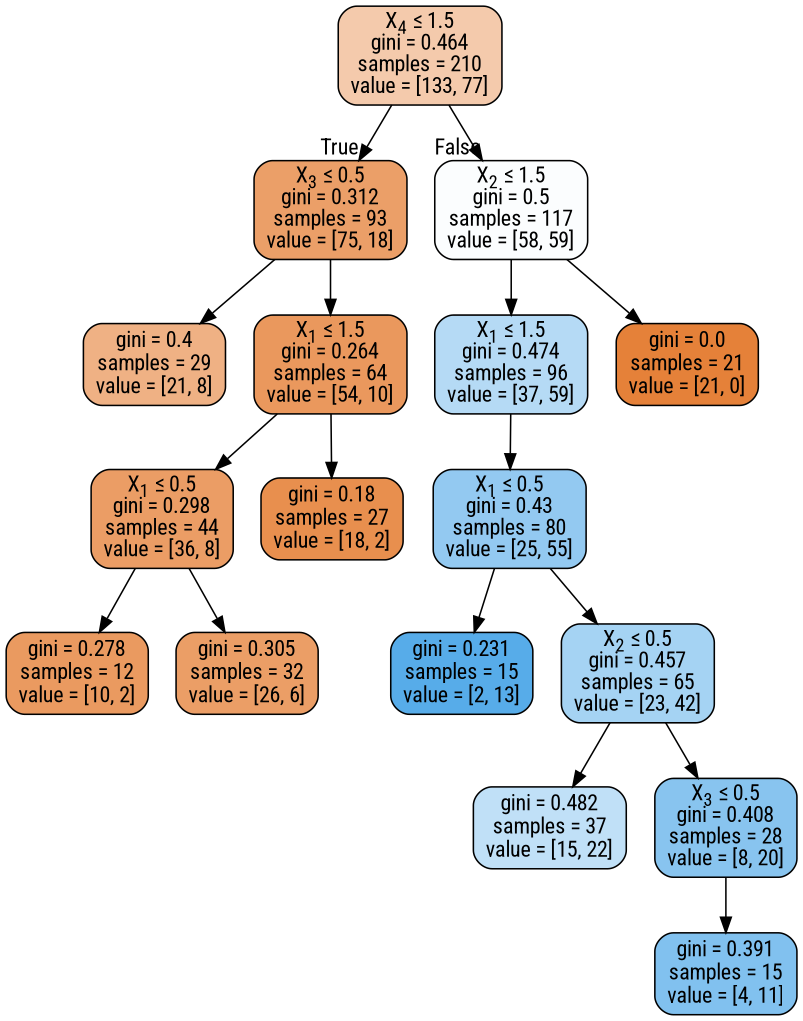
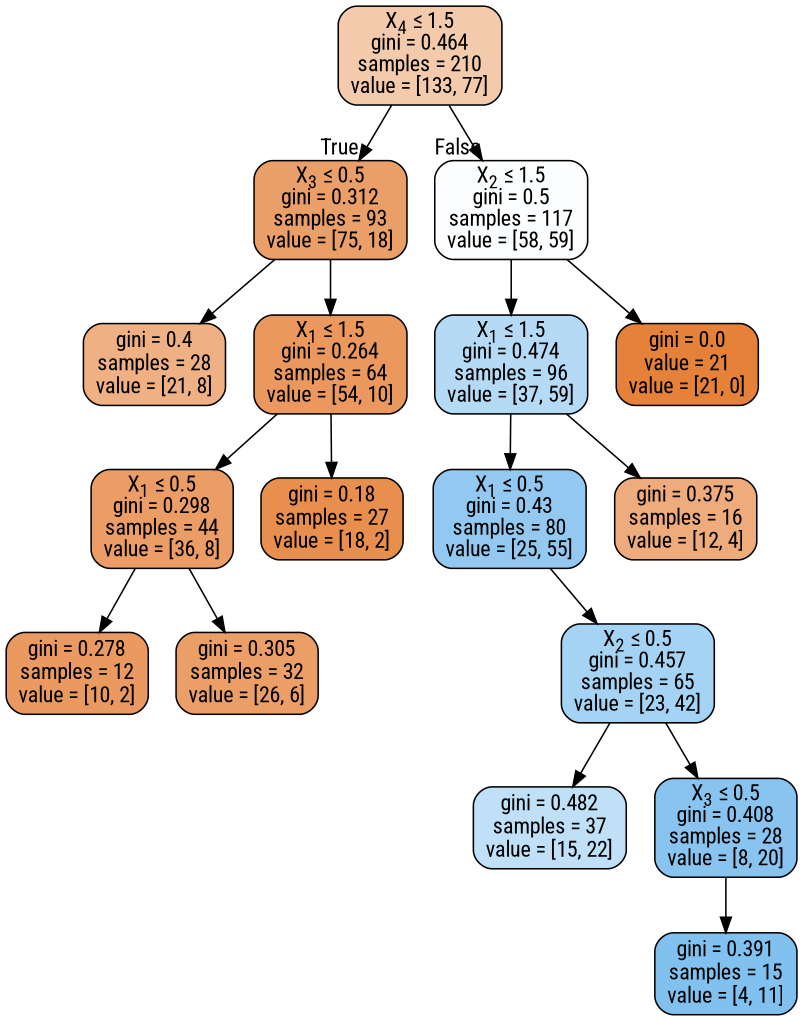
node "gini = 0.4": text "samples = 29" -> "samples = 28"
node "gini = 0.0": text "samples = 21" -> "value = 21"
node "gini = 0.375": added
node "gini = 0.231": removed
